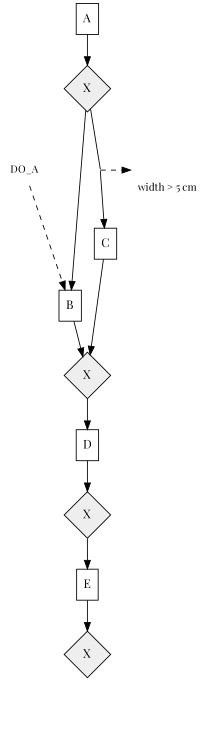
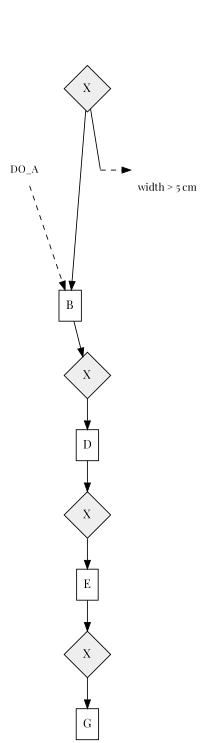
node "A": removed
node "C": removed
node "G": added
